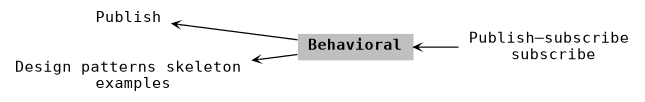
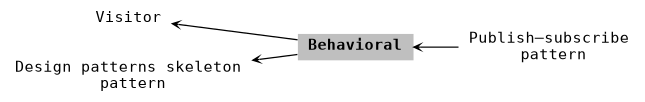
node "Publish": label "Publish" -> "Visitor"
node "Publish–subscribe subscribe": label "Publish–subscribe subscribe" -> "Publish–subscribe pattern"
node "Design patterns skeleton examples": label "Design patterns skeleton examples" -> "Design patterns skeleton pattern"
